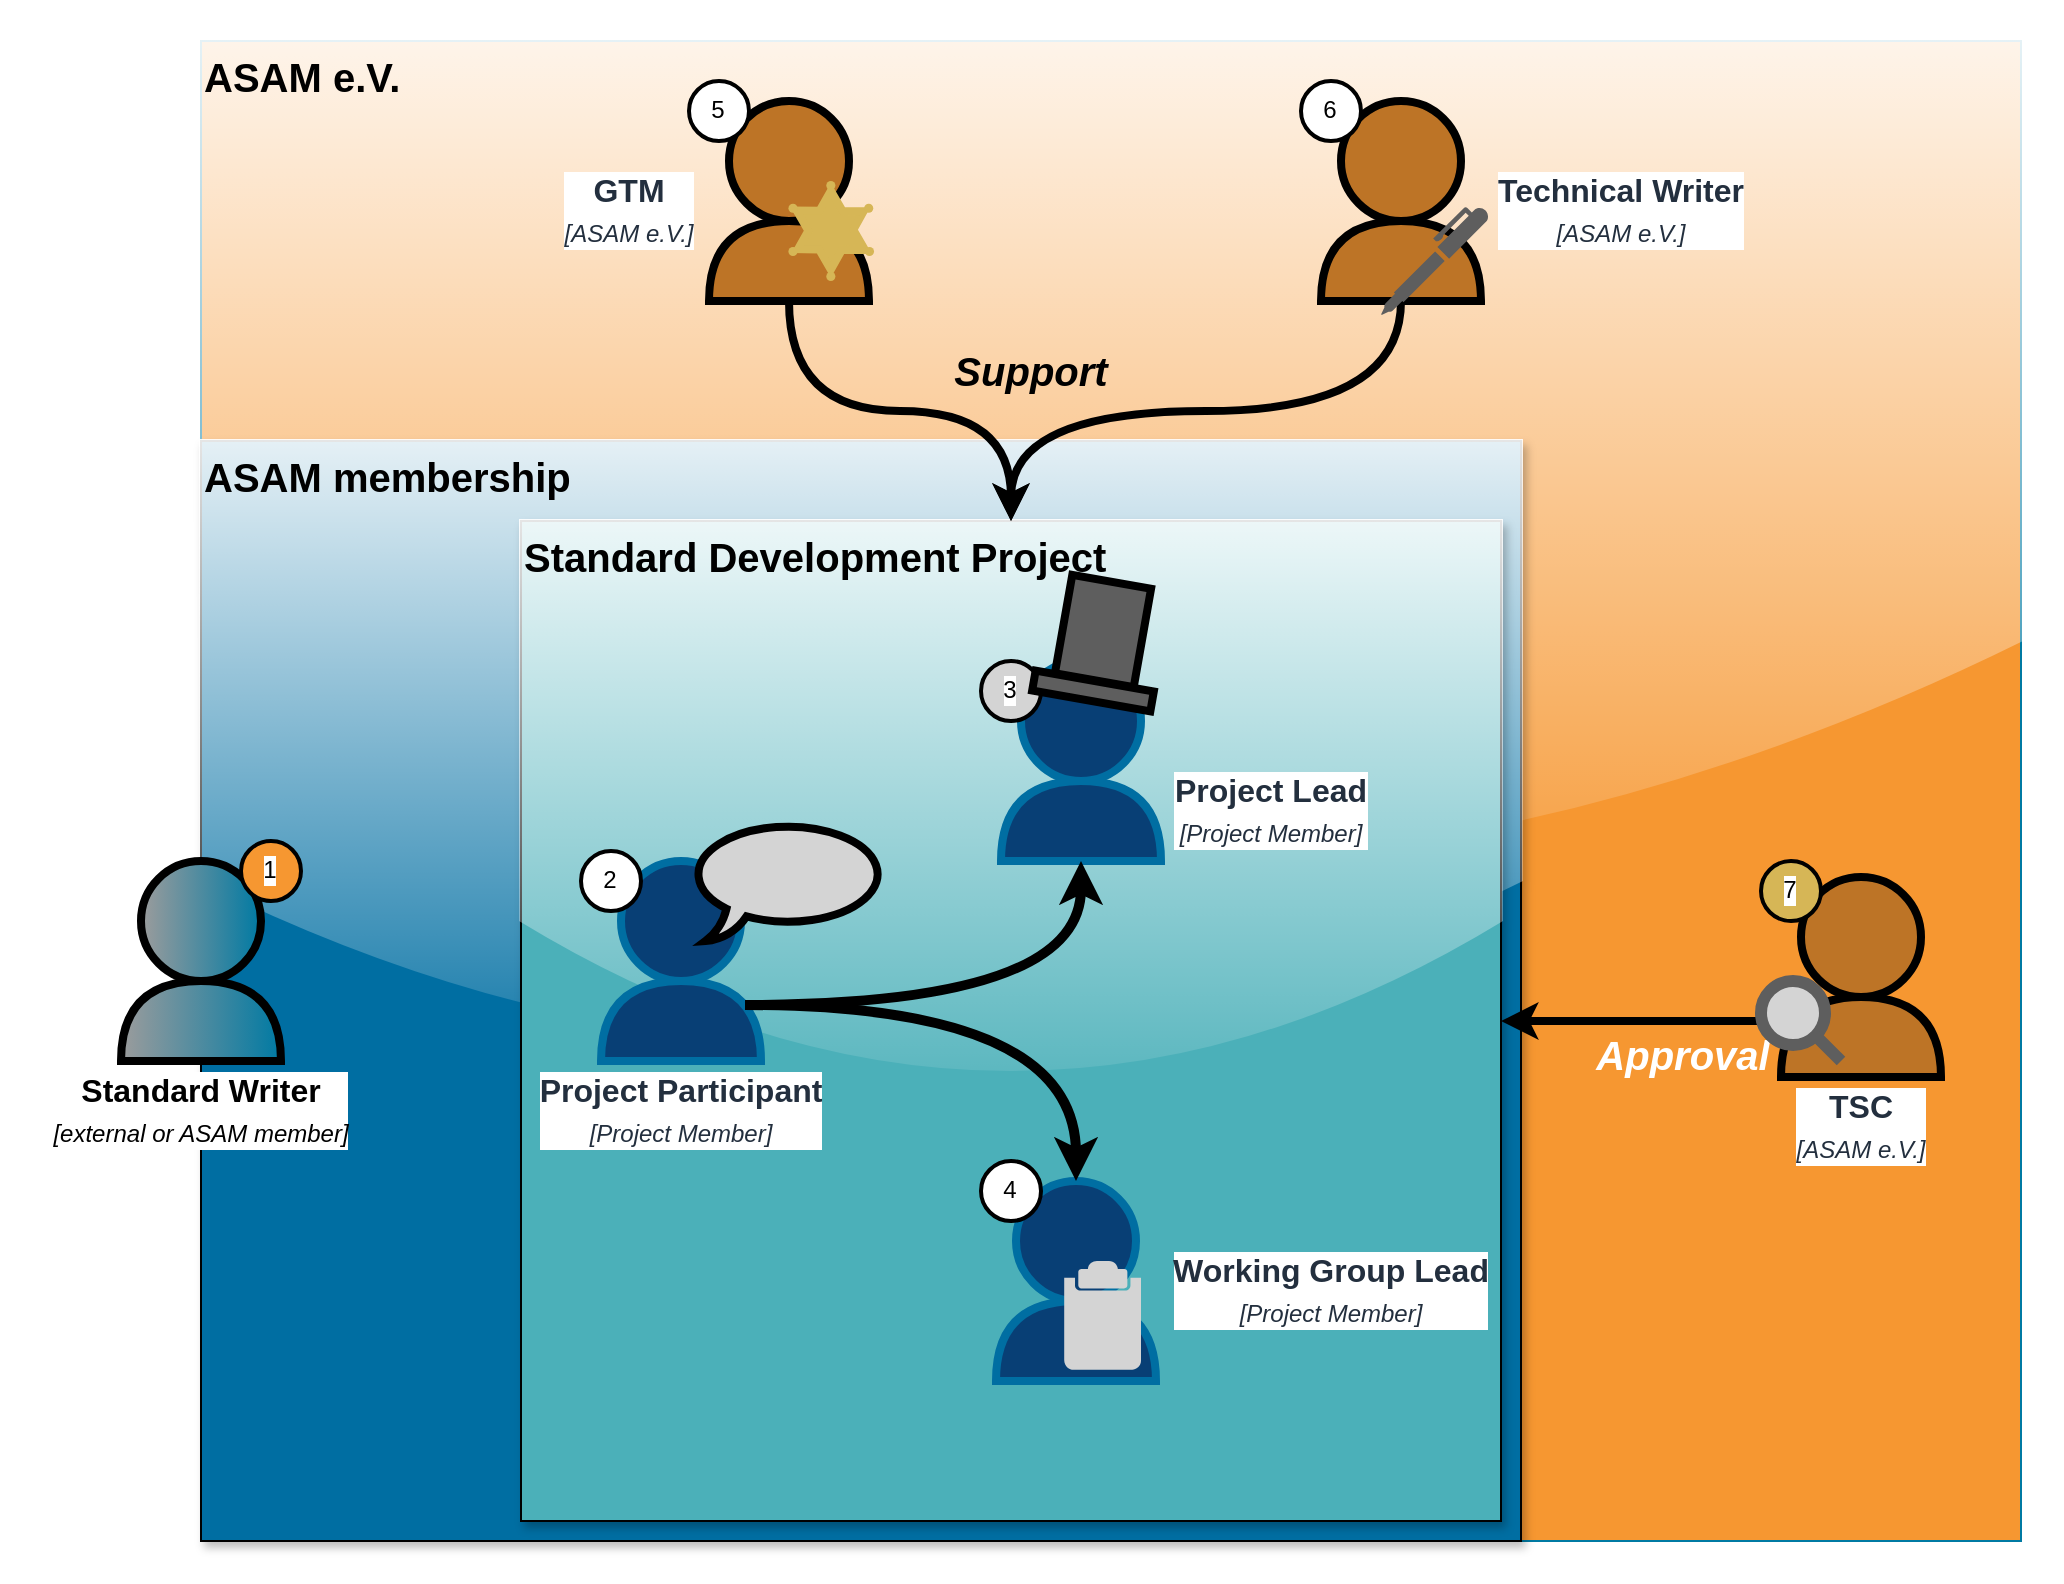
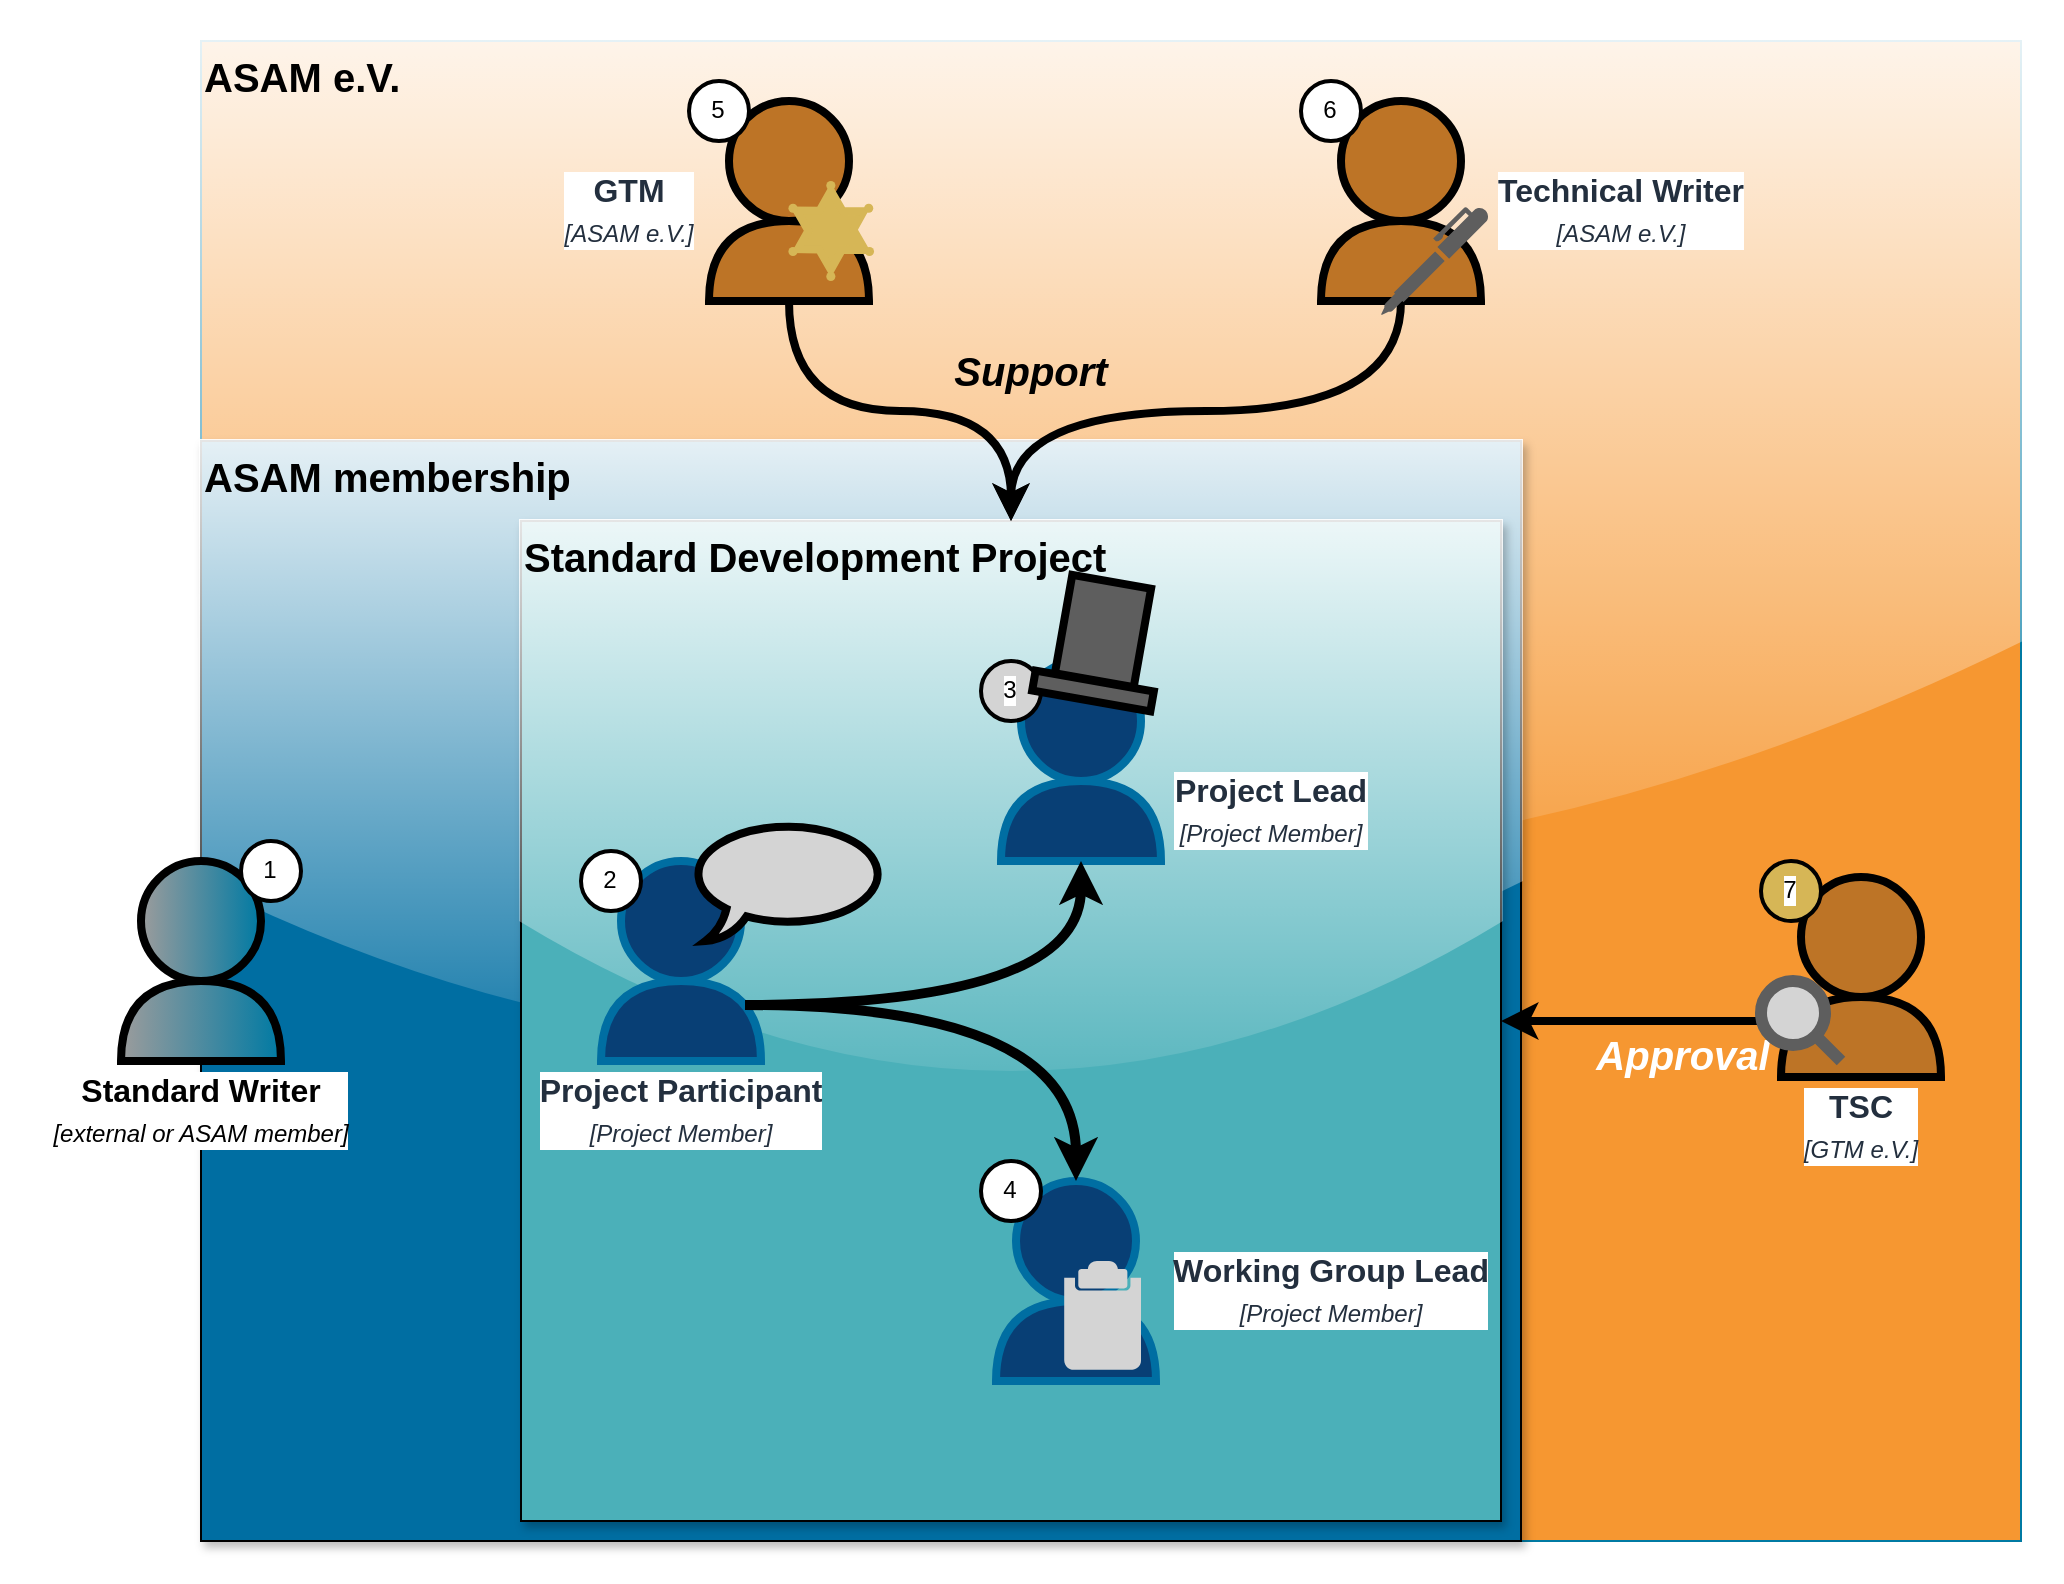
node "1": fillcolor #f69731 -> #ffffff
node "TSC[ASAM e.V.]": label "TSC[ASAM e.V.]" -> "TSC[GTM e.V.]"
